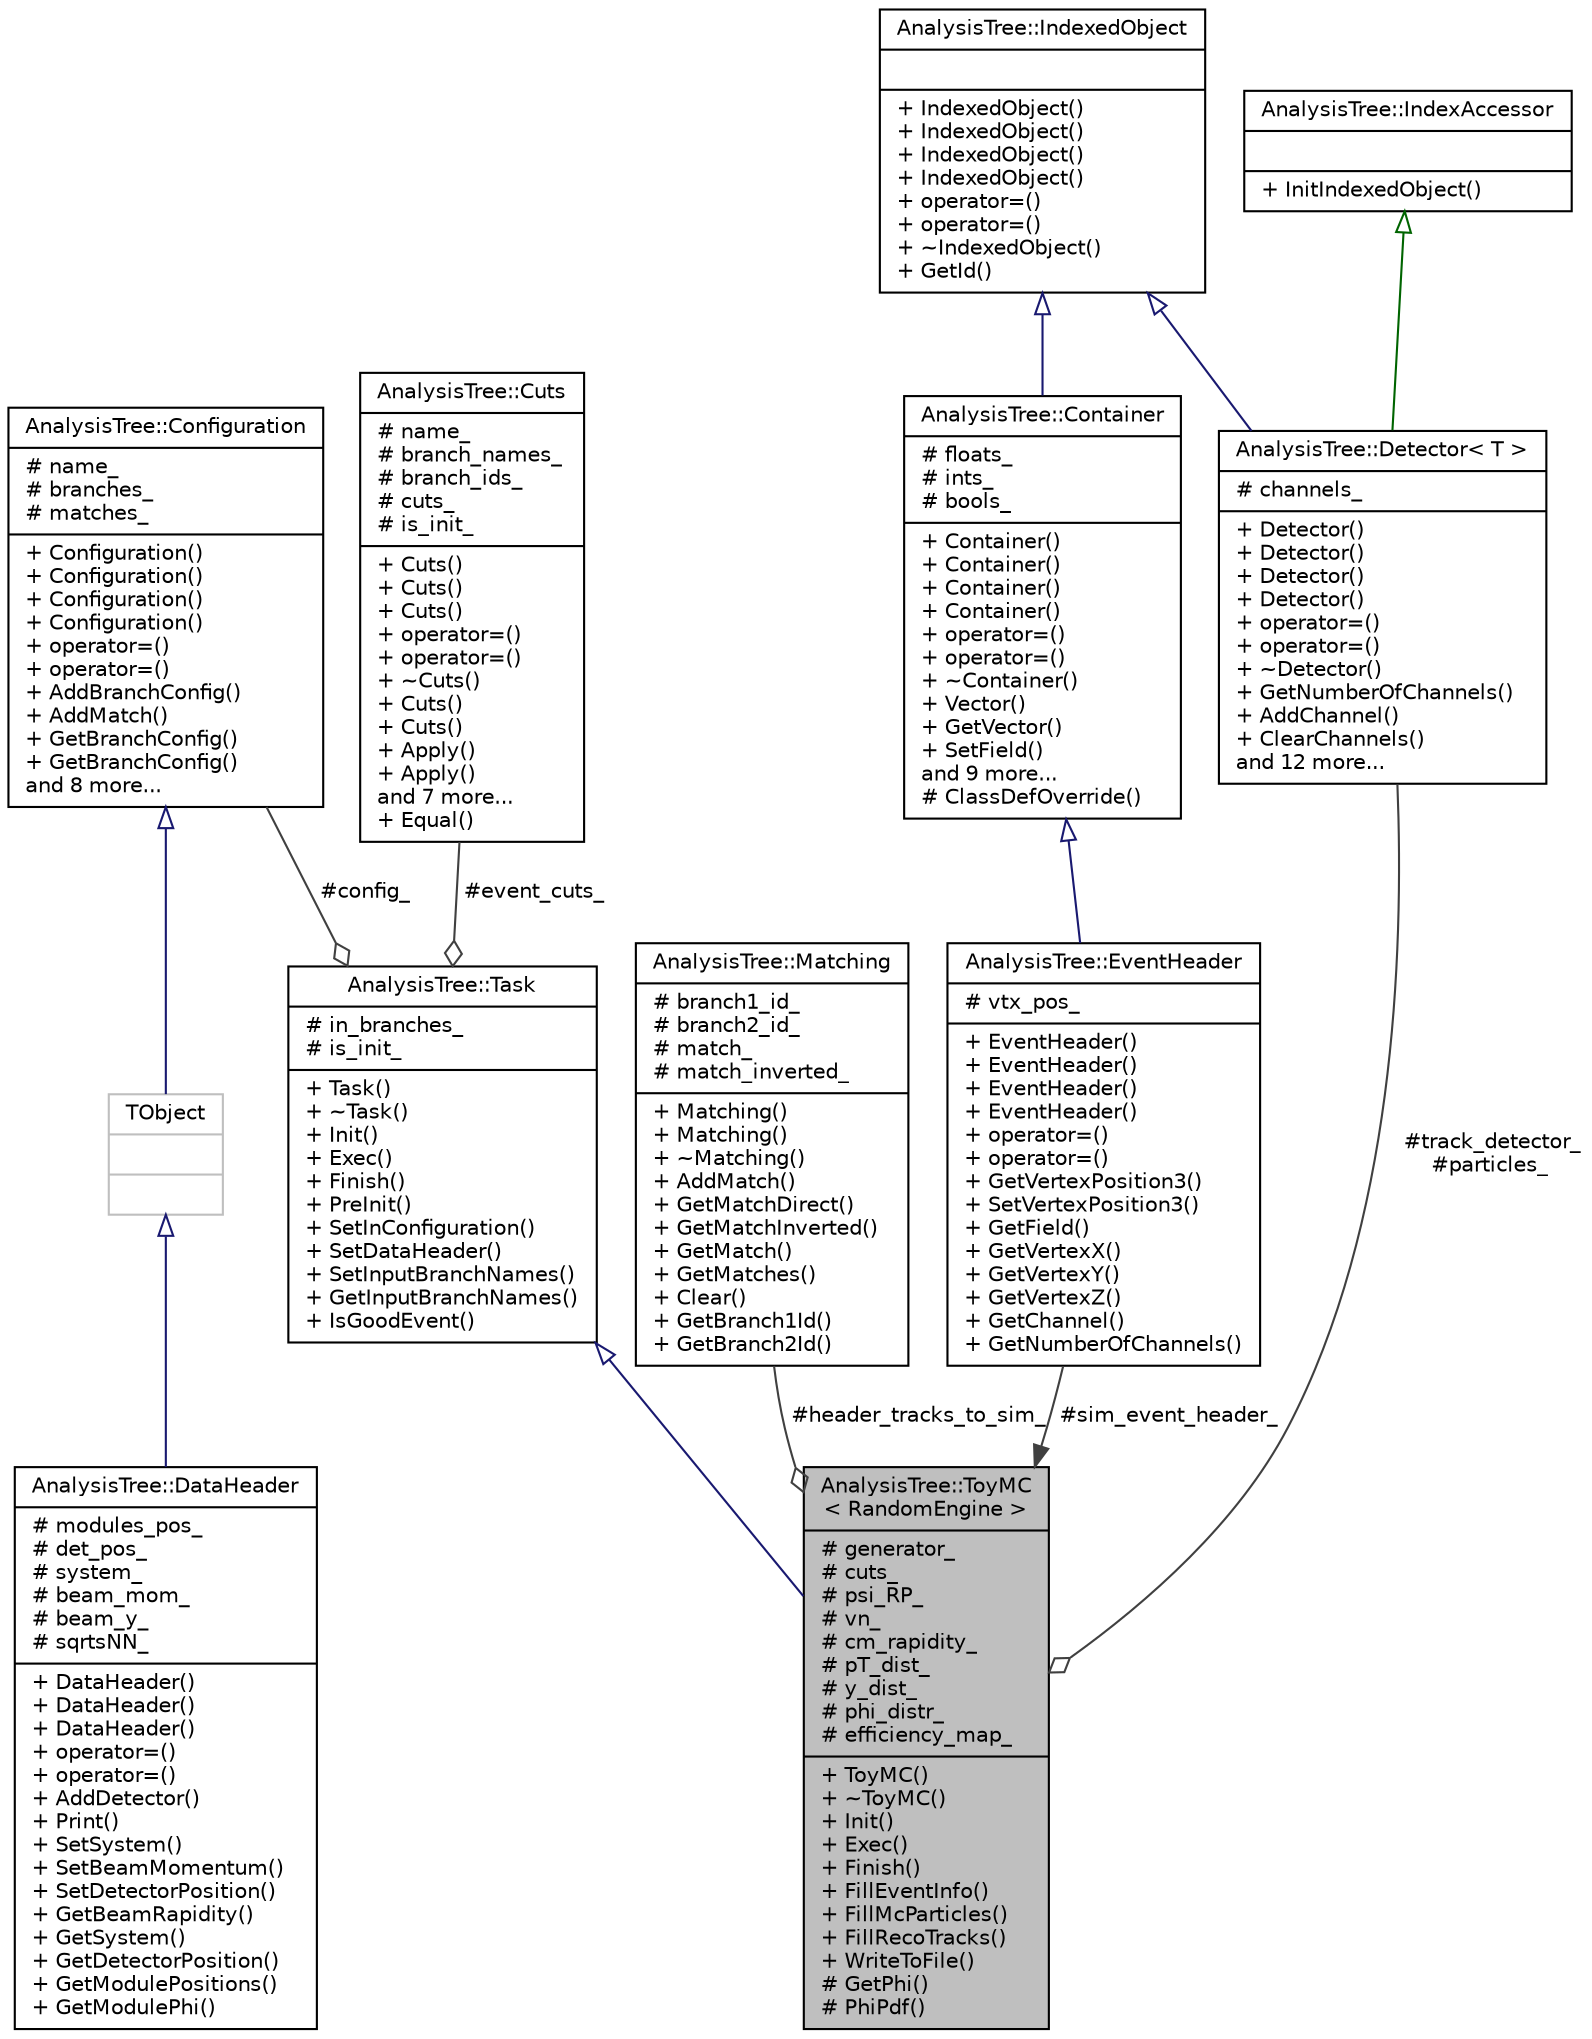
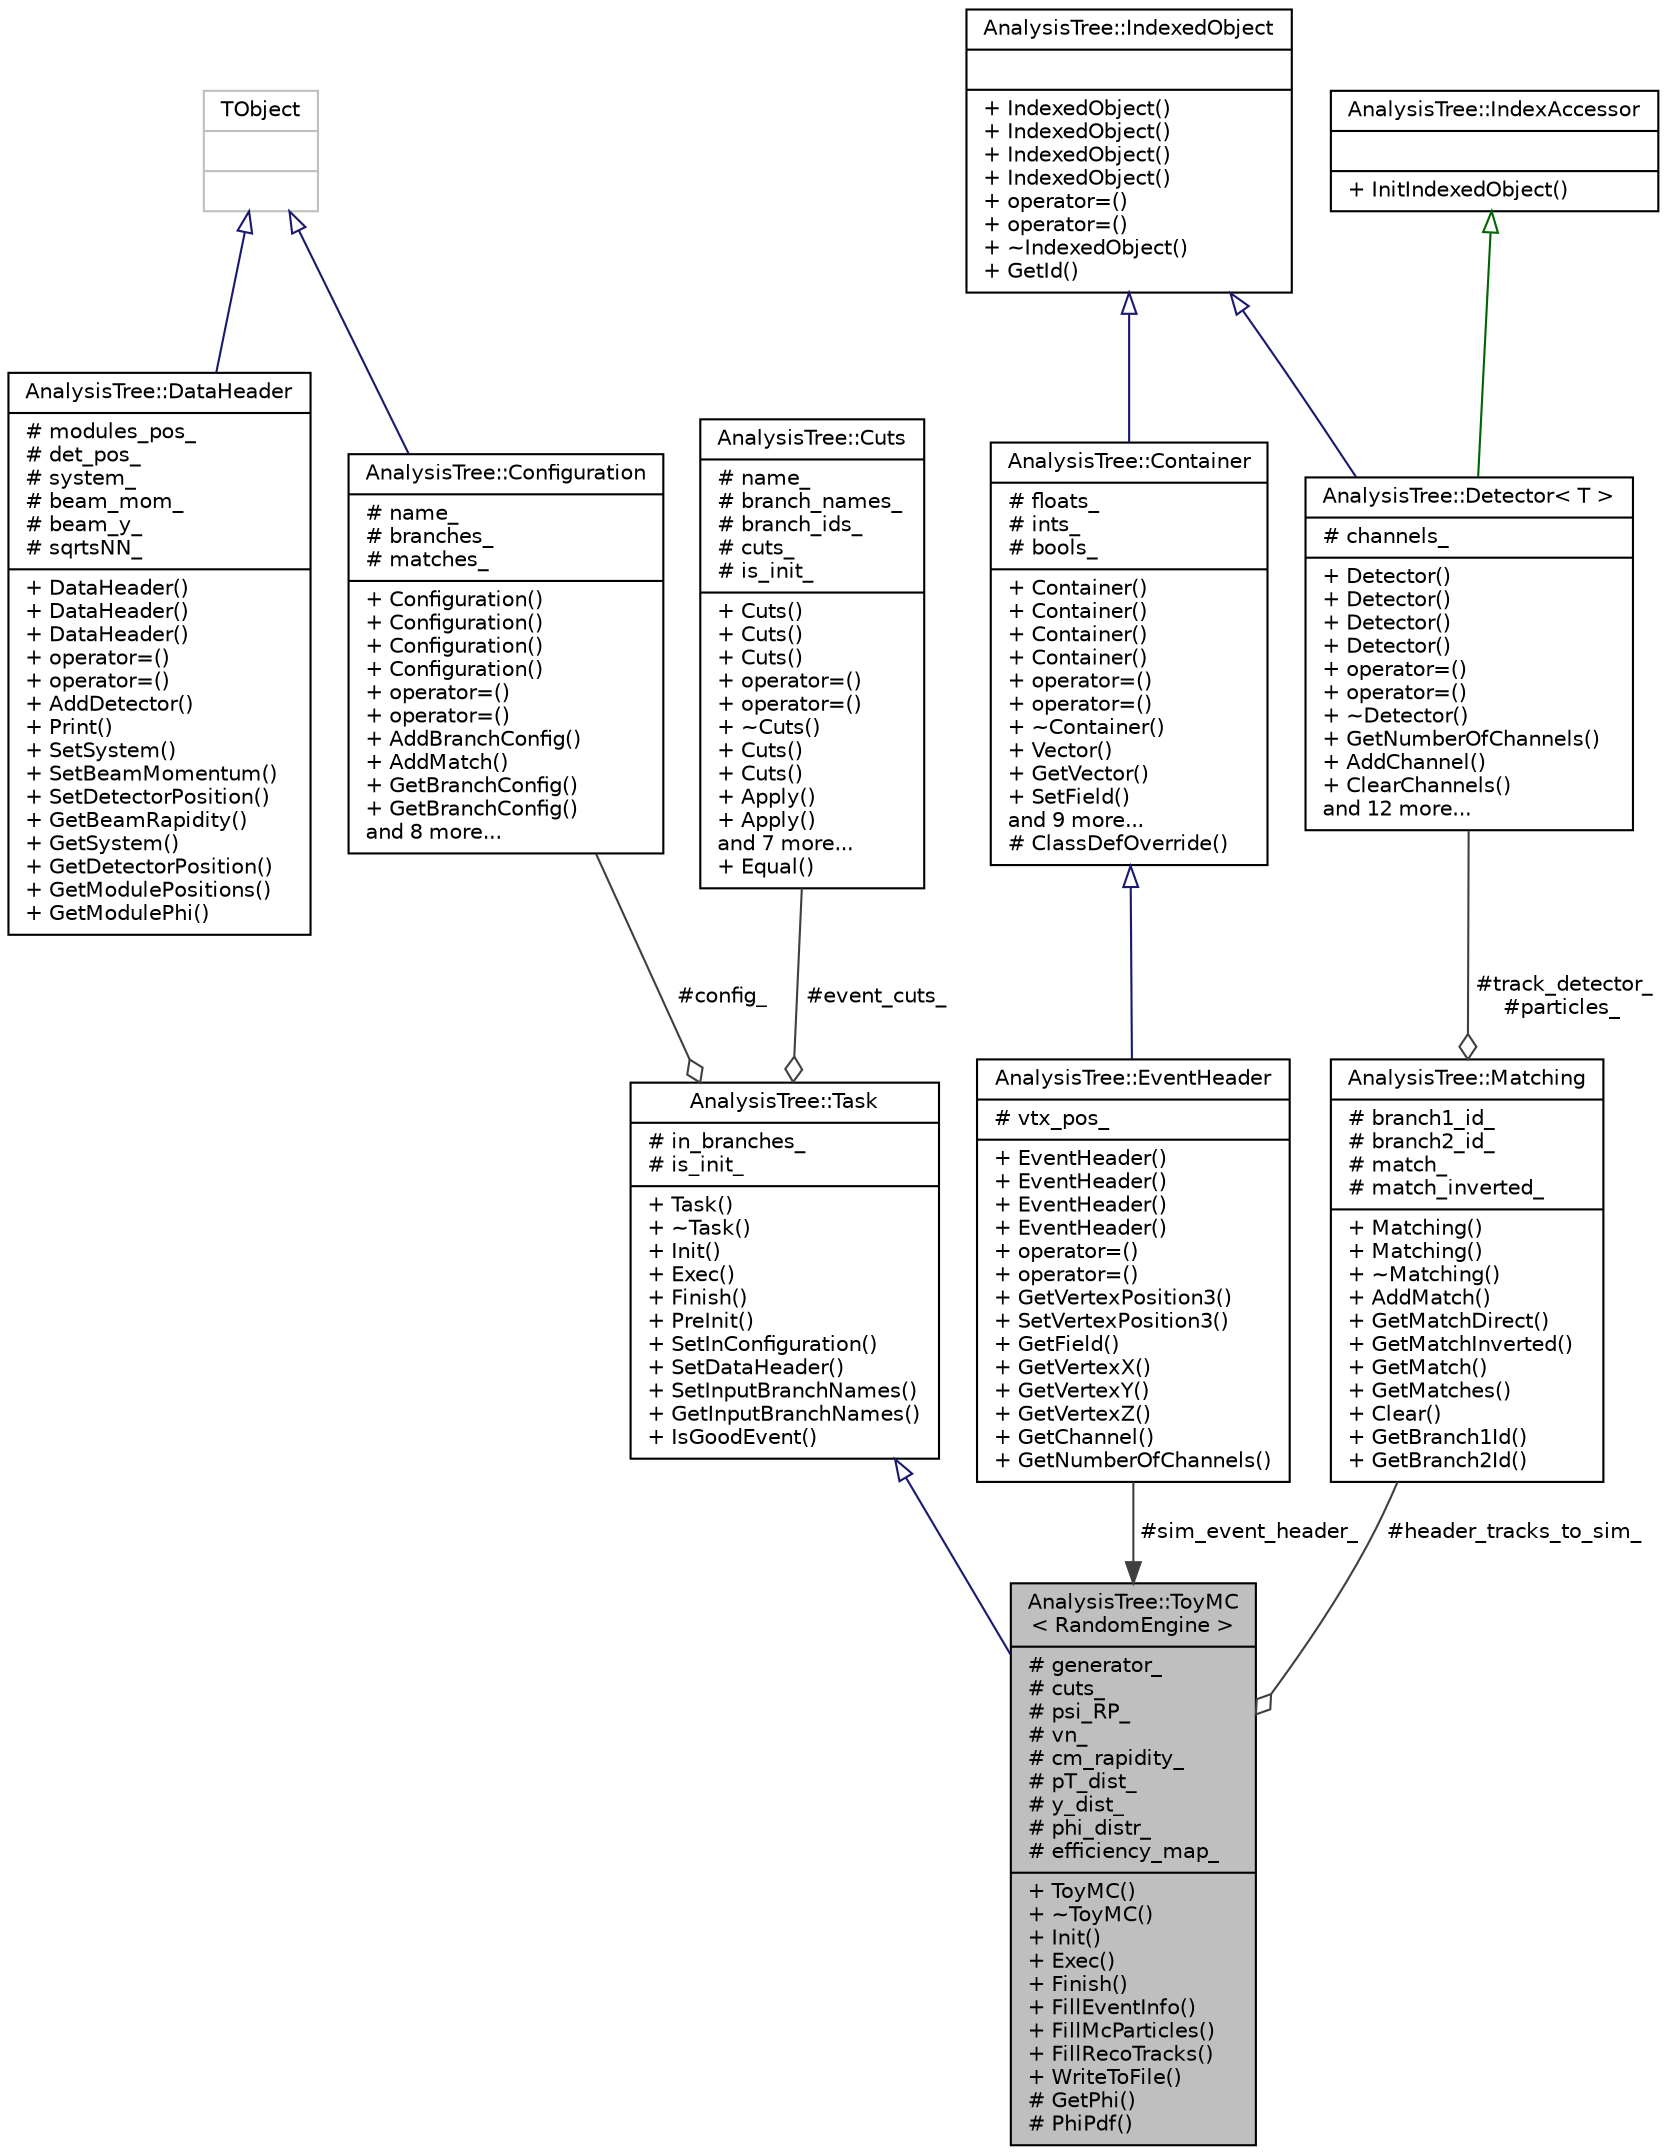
edge "TObject" -> "AnalysisTree::Configuration": reversed
edge "AnalysisTree::Detector< T >" -> "AnalysisTree::ToyMC": now "AnalysisTree::Detector< T >" -> "AnalysisTree::Matching"
